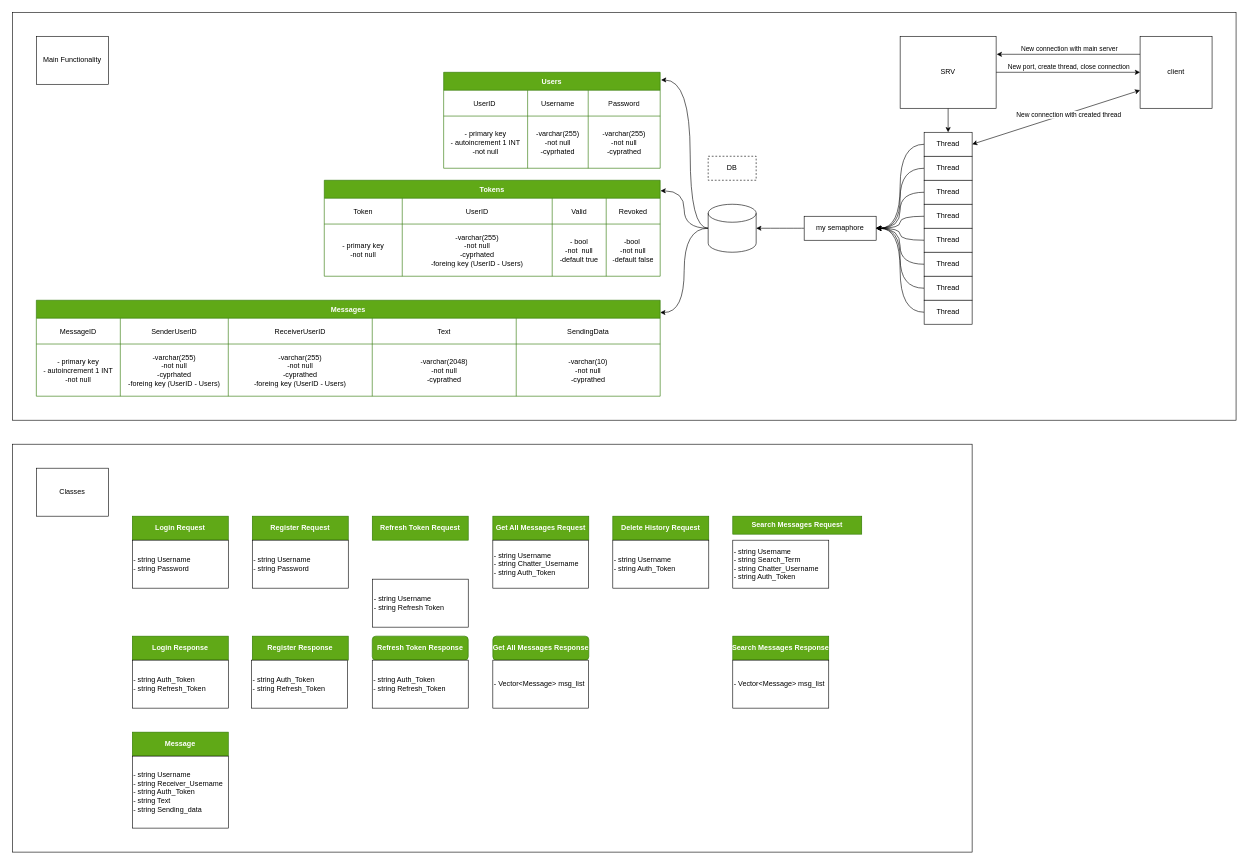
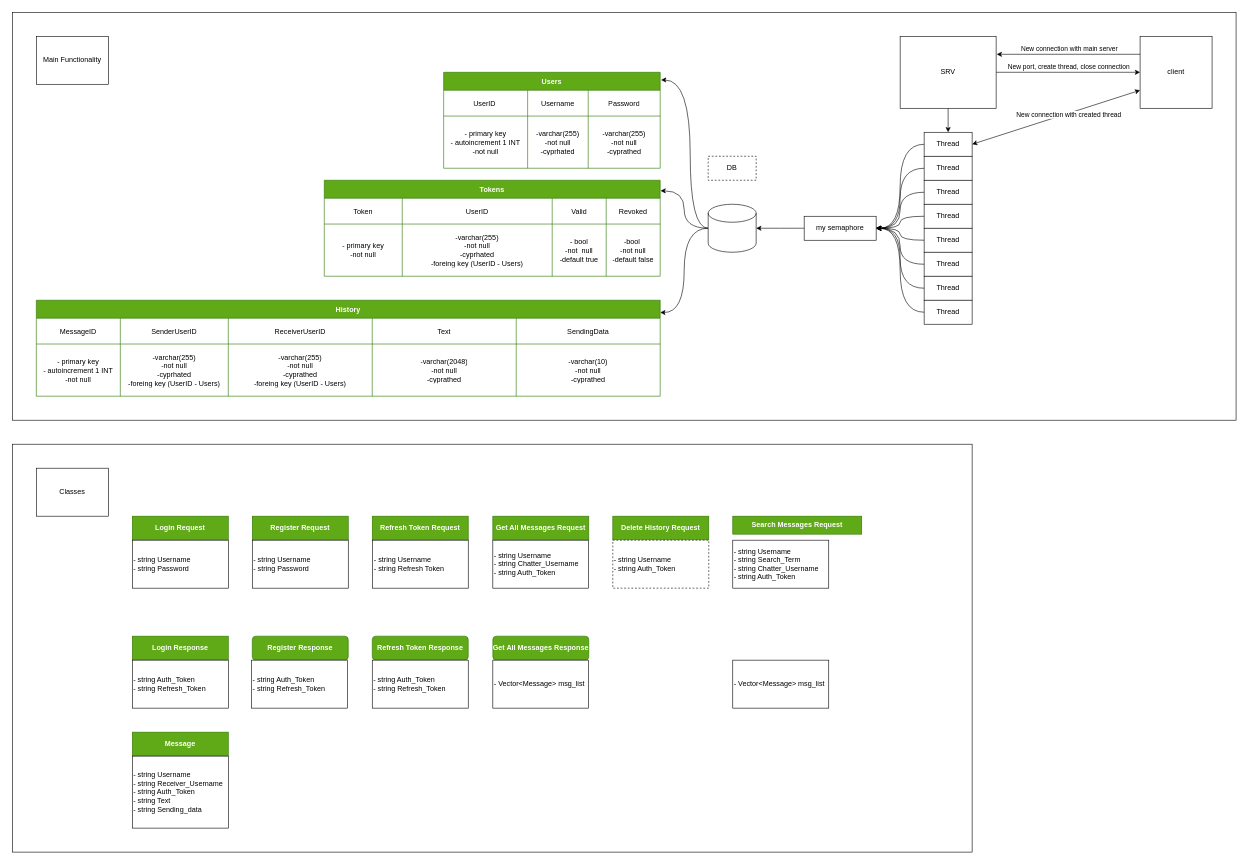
node "Messages": label "Messages" -> "History"
node "- string Username - string Auth_Token": style solid -> dashed
node "- string Username - string Refresh Token": moved (420, 603) -> (420, 564)
node "Register Response": shape rectangle -> rounded rectangle
node "Search Messages Response": removed
